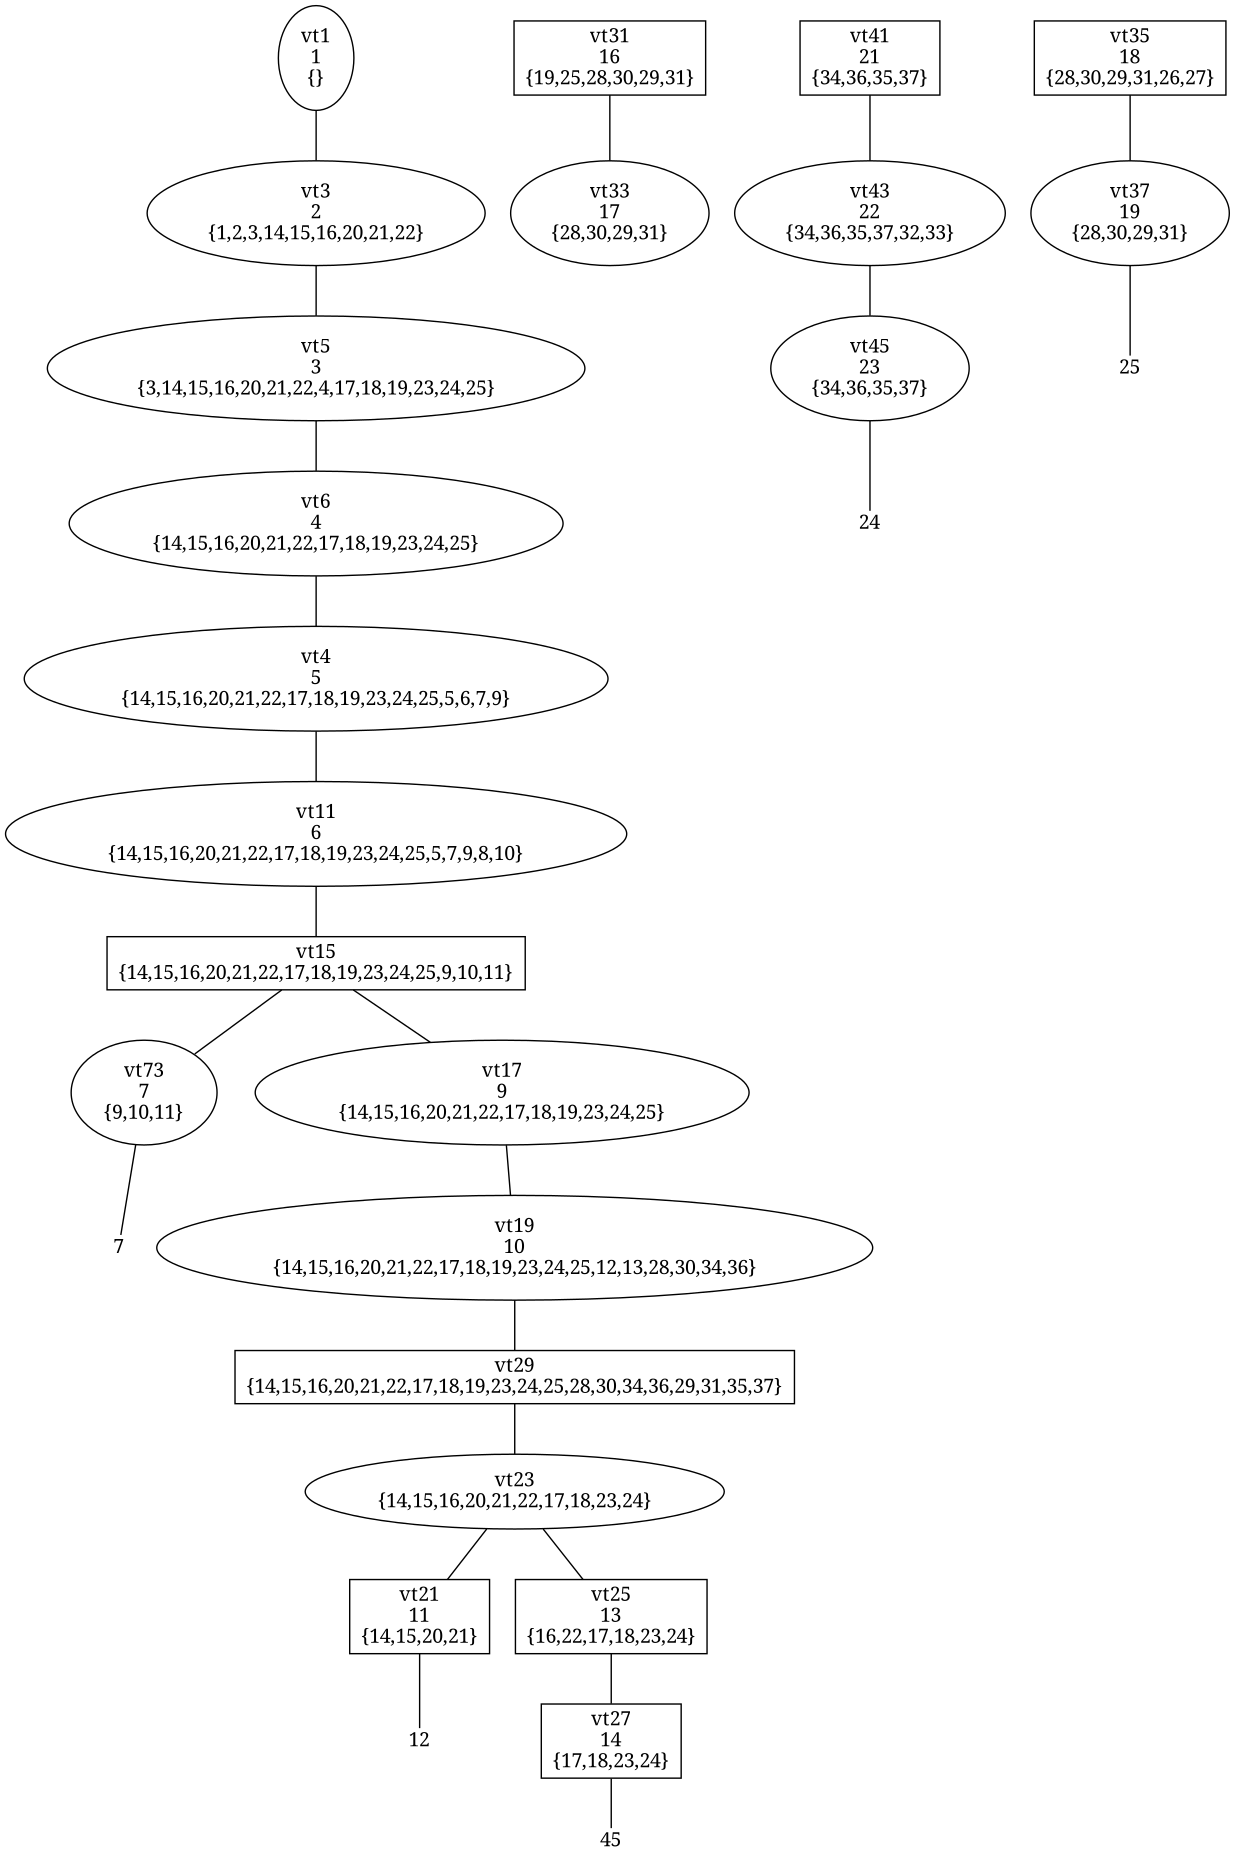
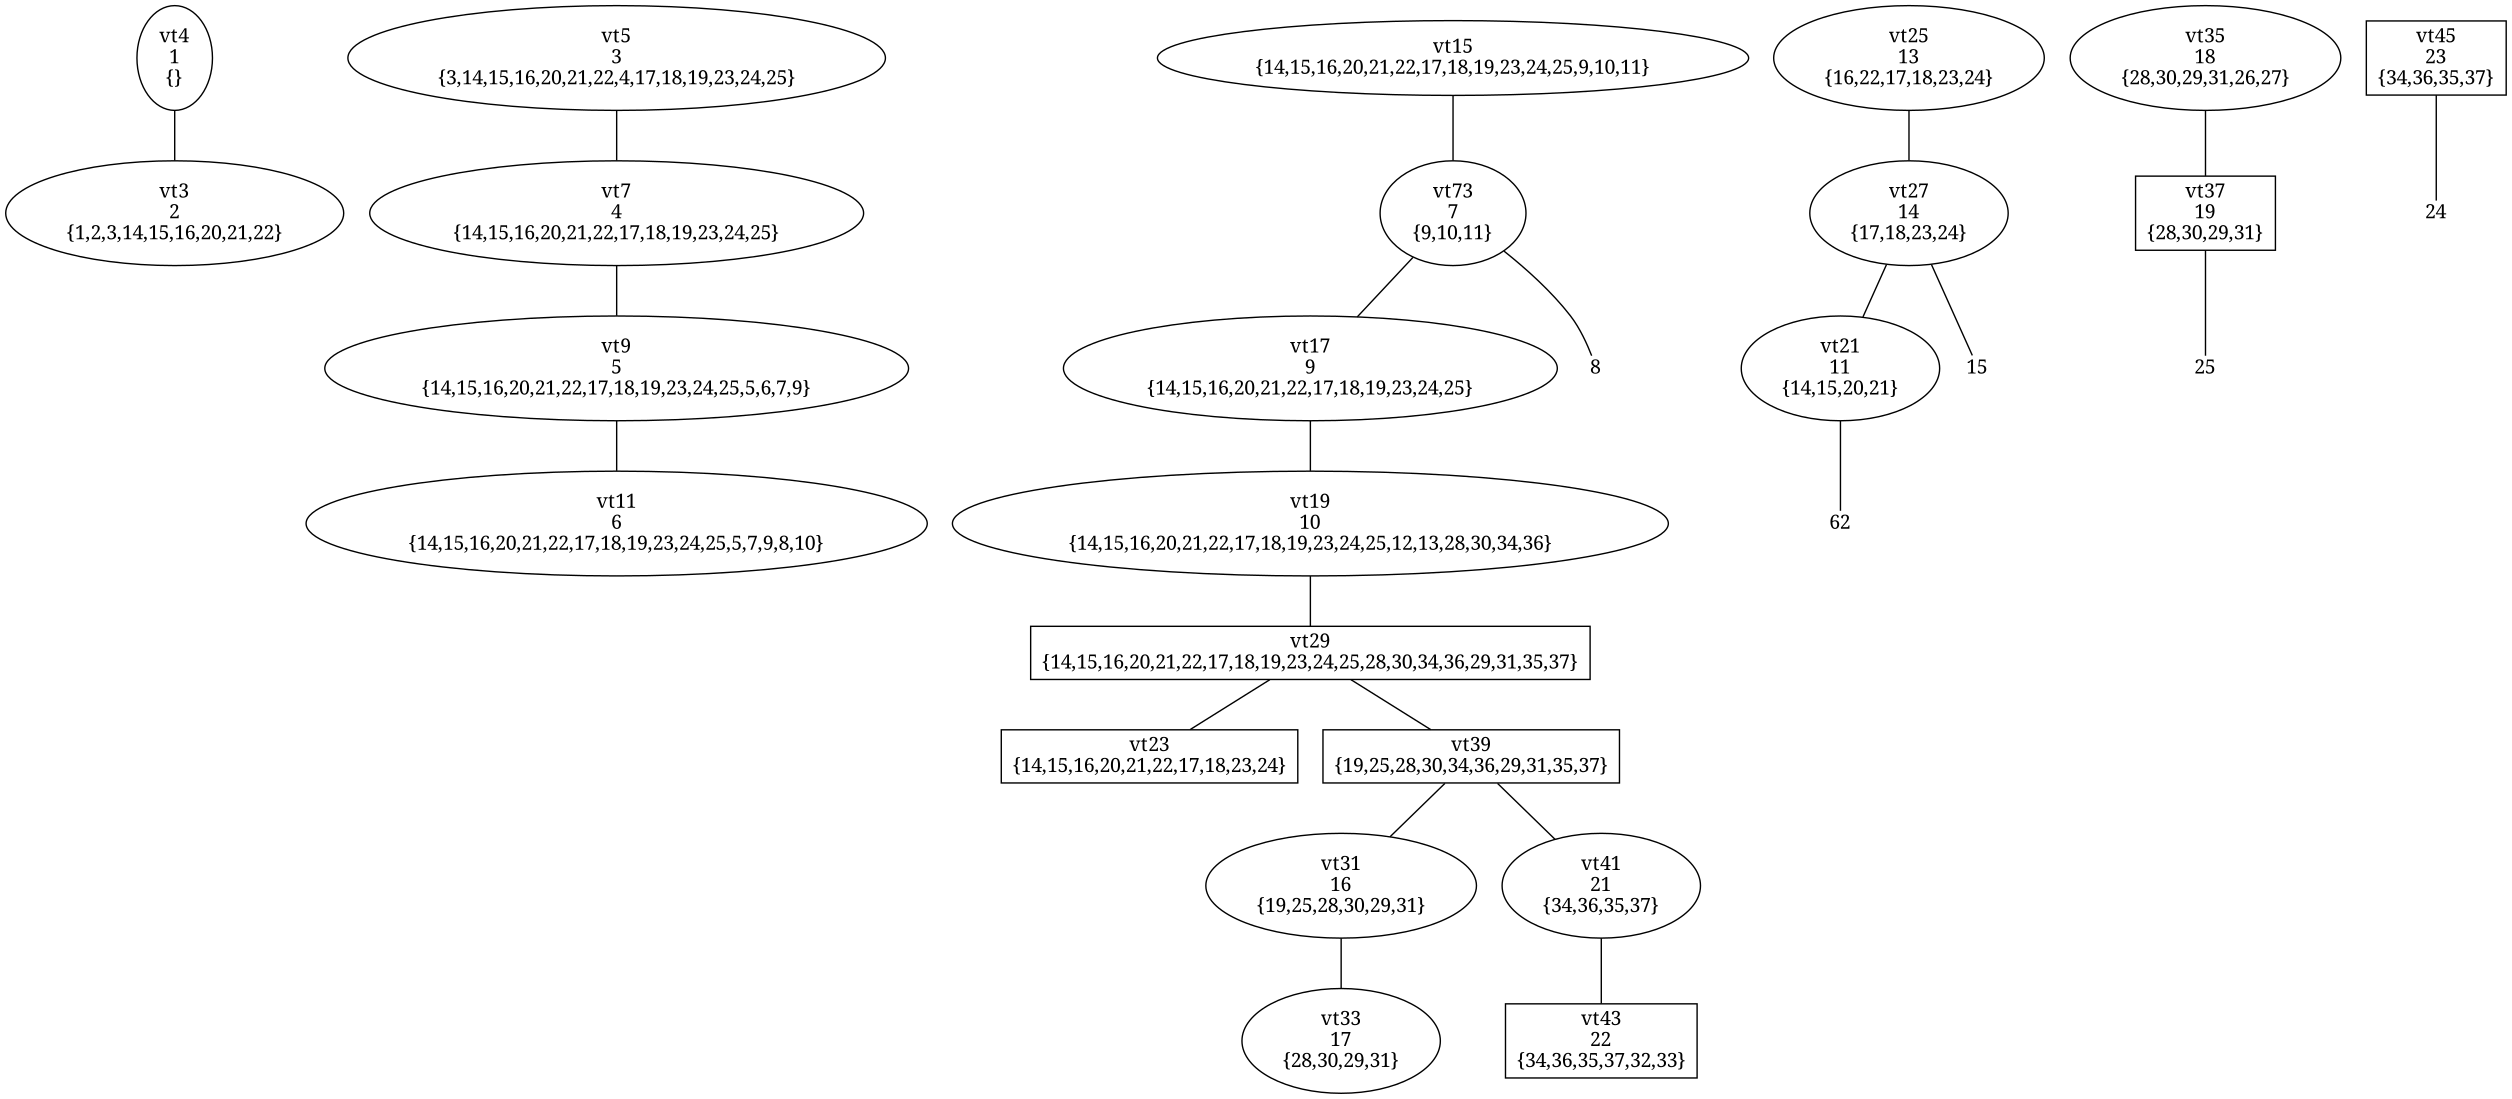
node "vt1 1 {}": label "vt1 1 {}" -> "vt4 1 {}"
node "vt31 16 {19,25,28,30,29,31}": shape box -> ellipse
node "vt41 21 {34,36,35,37}": shape box -> ellipse
node "vt35 18 {28,30,29,31,26,27}": shape box -> ellipse
node "vt43 22 {34,36,35,37,32,33}": shape ellipse -> box
node "vt37 19 {28,30,29,31}": shape ellipse -> box
edge "vt3 2 {1,2,3,14,15,16,20,21,22}" -- "vt5 3 {3,14,15,16,20,21,22,4,17,18,19,23,24,25}": removed
edge "vt43 22 {34,36,35,37,32,33}" -- "vt45 23 {34,36,35,37}": removed
node "vt45 23 {34,36,35,37}": shape ellipse -> box
node "vt6 4 {14,15,16,20,21,22,17,18,19,23,24,25}": label "vt6 4 {14,15,16,20,21,22,17,18,19,23,24,25}" -> "vt7 4 {14,15,16,20,21,22,17,18,19,23,24,25}"
node "vt4 5 {14,15,16,20,21,22,17,18,19,23,24,25,5,6,7,9}": label "vt4 5 {14,15,16,20,21,22,17,18,19,23,24,25,5,6,7,9}" -> "vt9 5 {14,15,16,20,21,22,17,18,19,23,24,25,5,6,7,9}"
node "vt39 {19,25,28,30,34,36,29,31,35,37}": added
edge "vt11 6 {14,15,16,20,21,22,17,18,19,23,24,25,5,7,9,8,10}" -- "vt15 {14,15,16,20,21,22,17,18,19,23,24,25,9,10,11}": removed
node "vt15 {14,15,16,20,21,22,17,18,19,23,24,25,9,10,11}": shape box -> ellipse
edge "vt15 {14,15,16,20,21,22,17,18,19,23,24,25,9,10,11}" -- "vt17 9 {14,15,16,20,21,22,17,18,19,23,24,25}": now "vt73 7 {9,10,11}" -- "vt17 9 {14,15,16,20,21,22,17,18,19,23,24,25}"
node "7": label "7" -> "8"
node "vt23 {14,15,16,20,21,22,17,18,23,24}": shape ellipse -> box
edge "vt23 {14,15,16,20,21,22,17,18,23,24}" -- "vt21 11 {14,15,20,21}": now "vt27 14 {17,18,23,24}" -- "vt21 11 {14,15,20,21}"
edge "vt23 {14,15,16,20,21,22,17,18,23,24}" -- "vt25 13 {16,22,17,18,23,24}": removed
node "vt21 11 {14,15,20,21}": shape box -> ellipse
node "vt25 13 {16,22,17,18,23,24}": shape box -> ellipse
node "12": label "12" -> "62"
node "vt27 14 {17,18,23,24}": shape box -> ellipse
node "45": label "45" -> "15"
